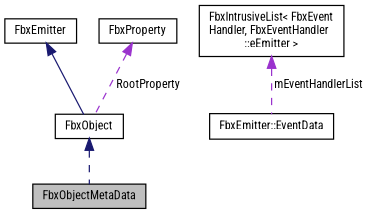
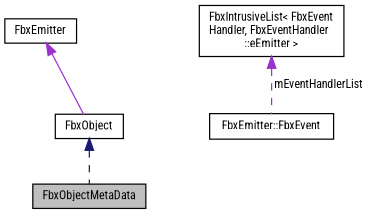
node "FbxProperty": removed
edge "FbxObject" -> "FbxEmitter": color midnightblue -> darkorchid3
node "FbxEmitter::EventData": label "FbxEmitter::EventData" -> "FbxEmitter::FbxEvent"
